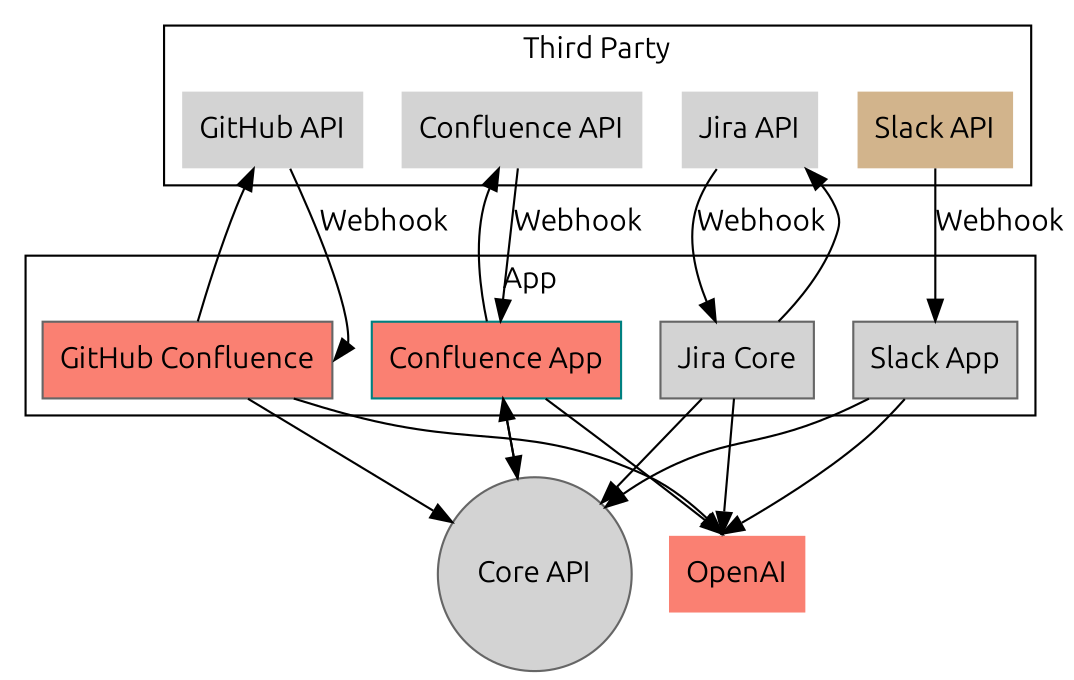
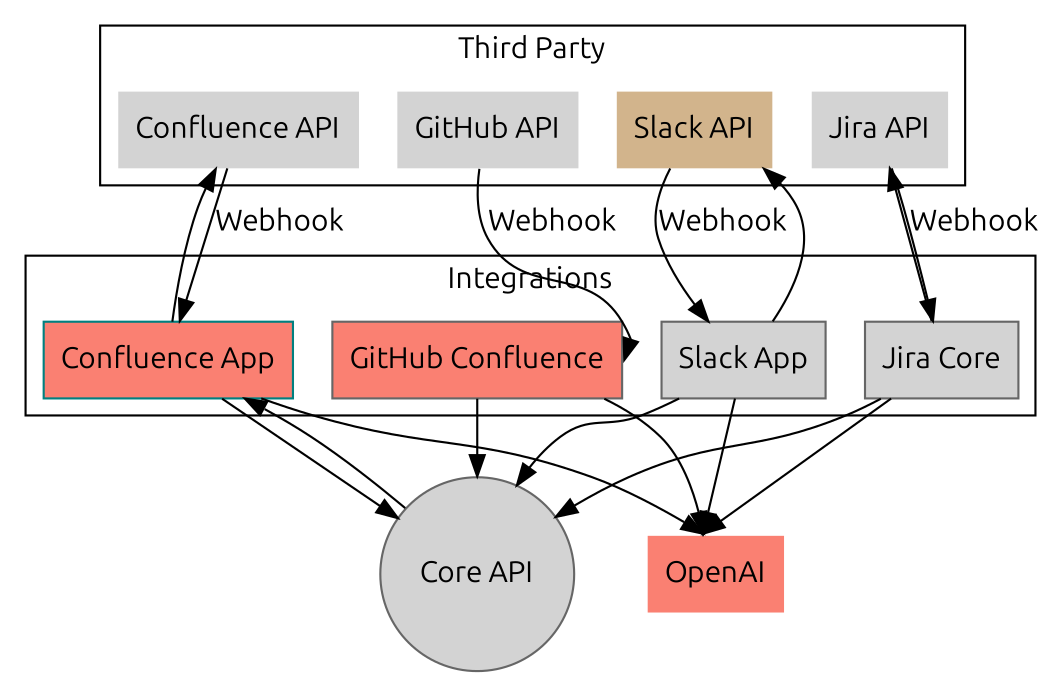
edge "GitHub Confluence" -> "GitHub API": removed
edge "Slack App" -> "Slack API": added
cluster "App": label "App" -> "Integrations"
